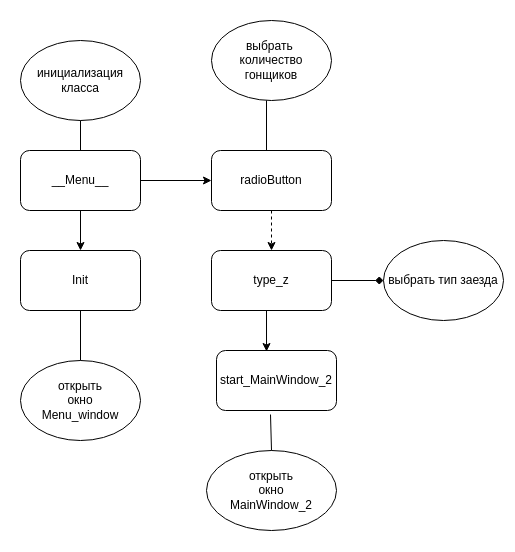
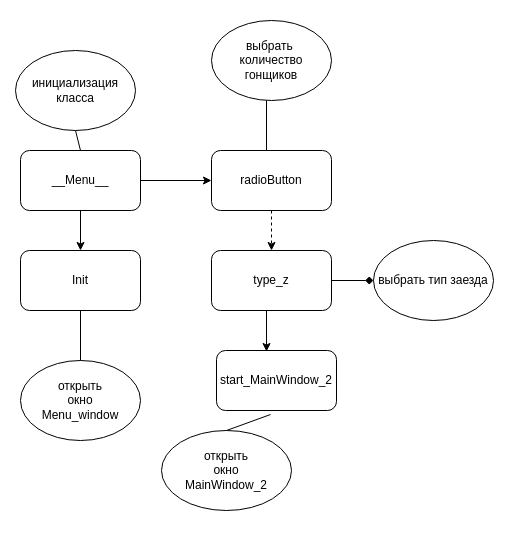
node "инициализация класса": moved (81, 81) -> (76, 91)
node "выбрать тип заезда": moved (444, 281) -> (434, 281)
node "открыть окно MainWindow_2": moved (272, 491) -> (227, 471)
